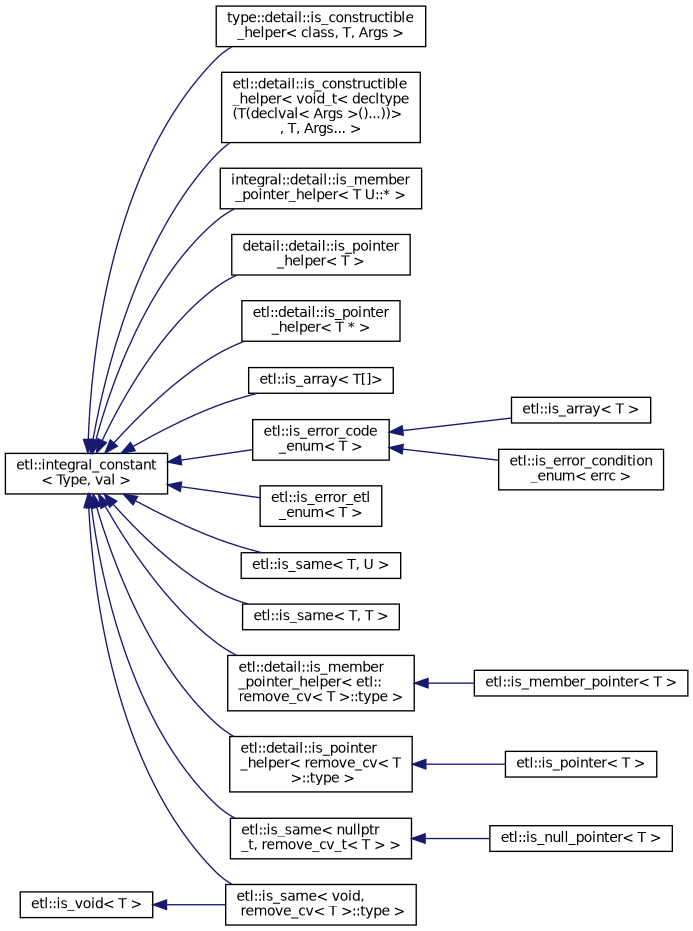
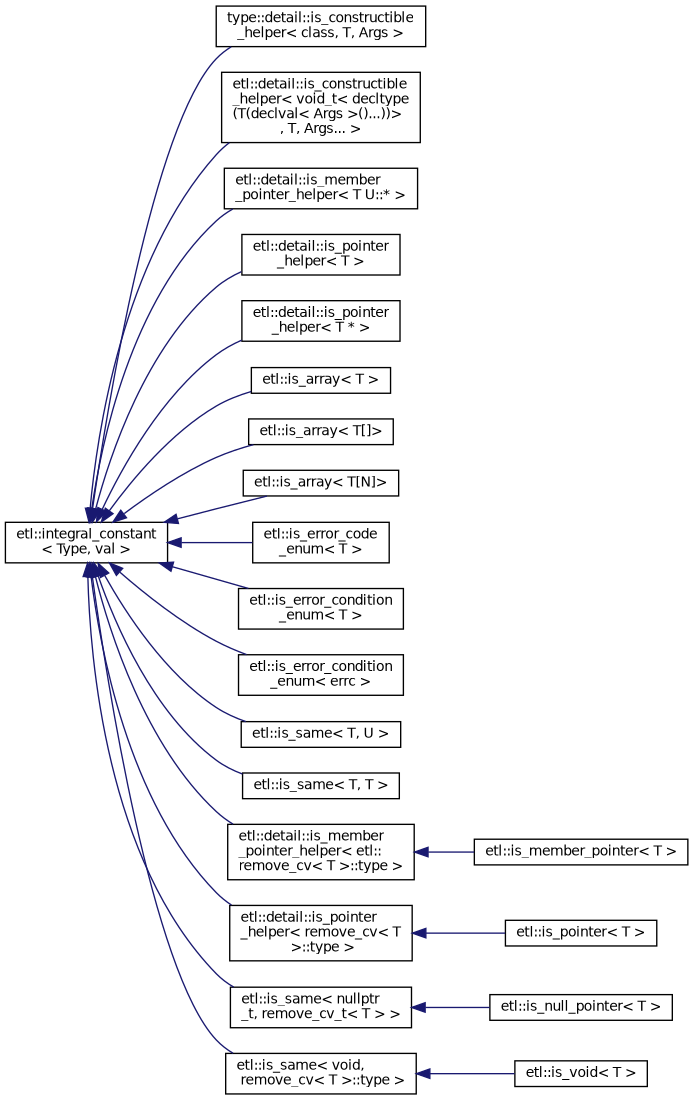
node "integral::detail::is_member _pointer_helper< T U::* >": label "integral::detail::is_member _pointer_helper< T U::* >" -> "etl::detail::is_member _pointer_helper< T U::* >"
node "detail::detail::is_pointer _helper< T >": label "detail::detail::is_pointer _helper< T >" -> "etl::detail::is_pointer _helper< T >"
edge "etl::is_array< T >" -> "etl::is_error_code _enum< T >": now "etl::is_array< T >" -> "etl::integral_constant < Type, val >"
edge "etl::is_error_condition _enum< errc >" -> "etl::is_error_code _enum< T >": now "etl::is_error_condition _enum< errc >" -> "etl::integral_constant < Type, val >"
node "etl::is_array< T[N]>": added
node "etl::is_error_etl _enum< T >": label "etl::is_error_etl _enum< T >" -> "etl::is_error_condition _enum< T >"
edge "etl::is_same< void, remove_cv< T >::type >" -> "etl::is_void< T >": reversed
